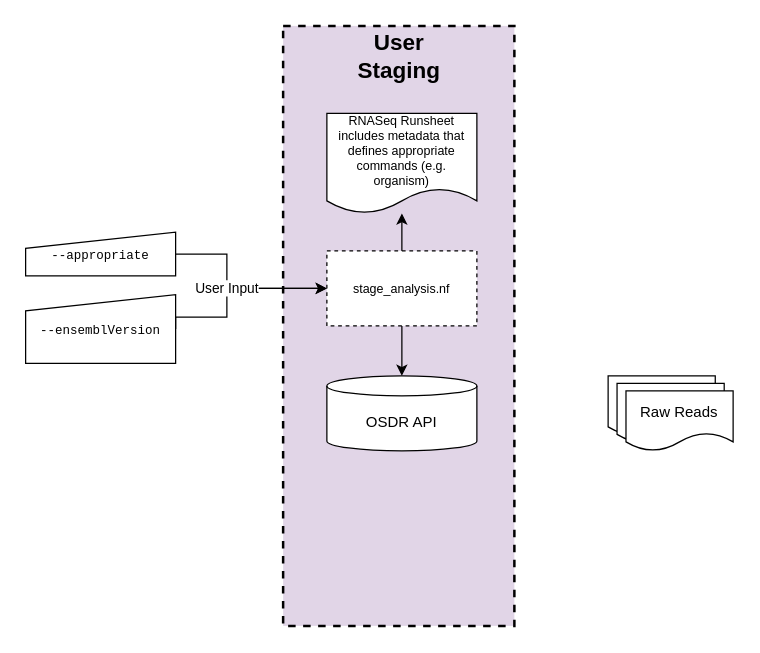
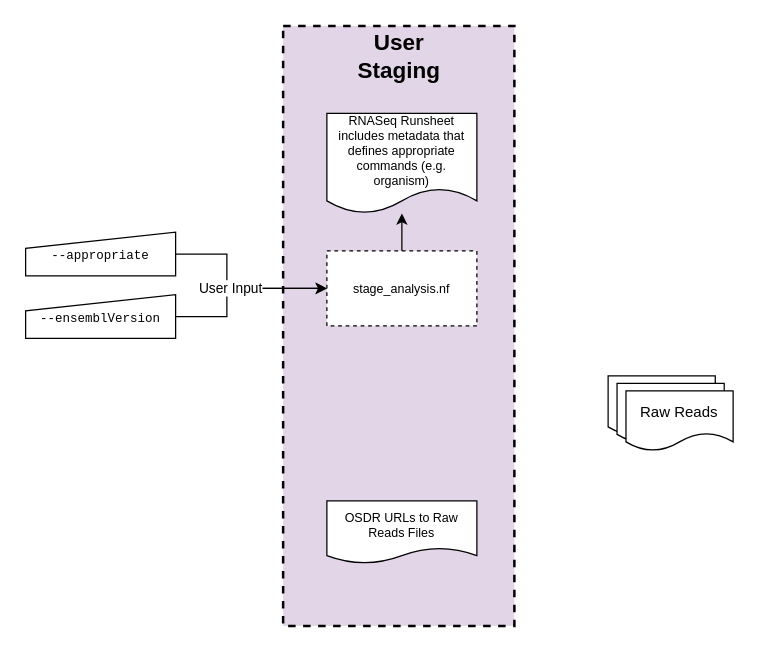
node "--ensemblVersion": size 150x69 -> 150x44
edge "stage_analysis.nf" -> "OSDR API": removed
node "OSDR API": removed
node "OSDR URLs to Raw Reads Files": added
